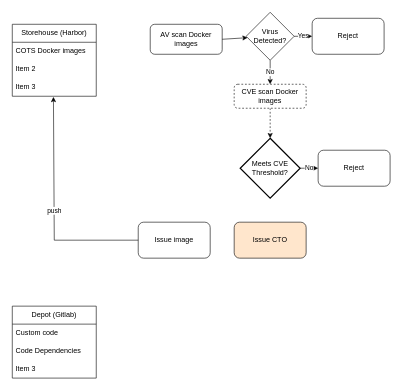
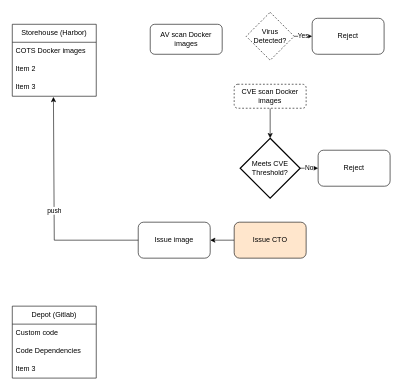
node "Virus Detected?": style solid -> dashed
edge "AV scan Docker images" -> "Virus Detected?": removed
edge "Virus Detected?" -> "CVE scan Docker images": removed, label "No"
edge "CVE scan Docker images" -> "Meets CVE Threshold?": style dashed -> solid
edge "Issue CTO" -> "Issue image": added
